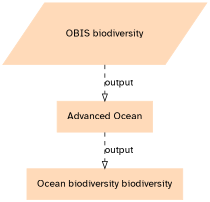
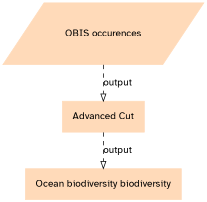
node "OBIS biodiversity": label "OBIS biodiversity" -> "OBIS occurences"
node "Advanced Ocean": label "Advanced Ocean" -> "Advanced Cut"
